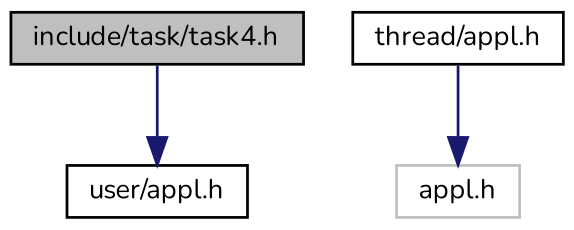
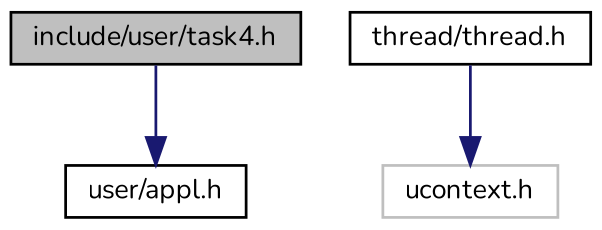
node "include/task/task4.h": label "include/task/task4.h" -> "include/user/task4.h"
node "thread/appl.h": label "thread/appl.h" -> "thread/thread.h"
node "appl.h": label "appl.h" -> "ucontext.h"
